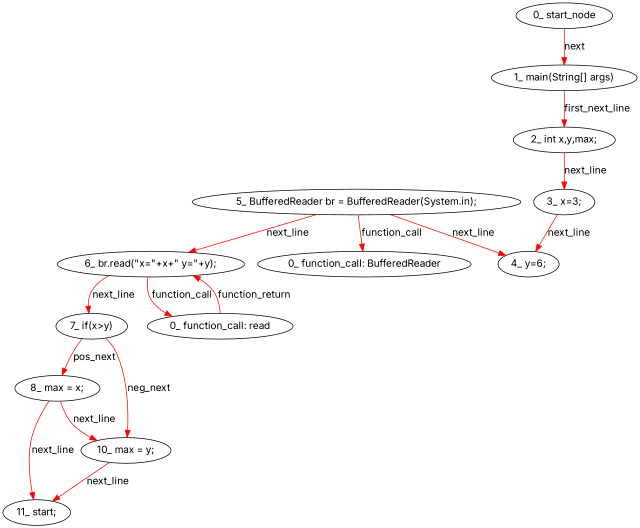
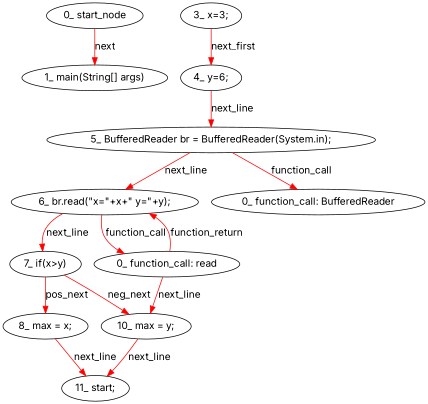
node "2_ int x,y,max;": removed
edge "3_ x=3;" -> "4_ y=6;": label "next_line" -> "next_first"
edge "5_ BufferedReader br = BufferedReader(System.in);" -> "4_ y=6;": reversed
edge "8_ max = x;" -> "10_ max = y;": now "0_ function_call: read" -> "10_ max = y;"
